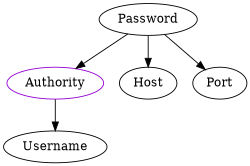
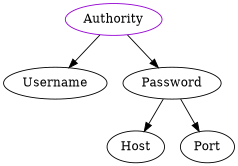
edge "Password" -> "Authority": reversed
